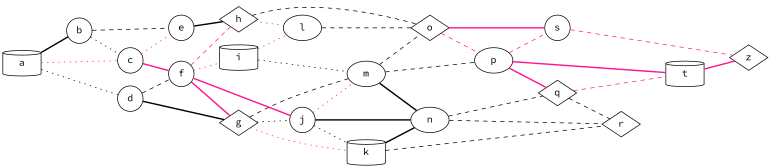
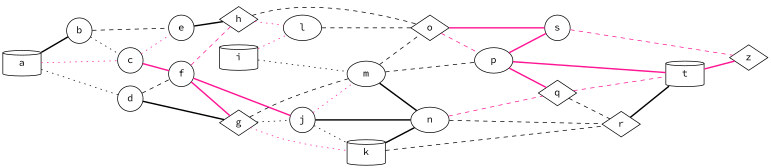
edge "s" -- "p": style dashed -> bold
edge "i" -- "f": removed
edge "t" -- "r": added
edge "q" -- "n": color black -> deeppink
